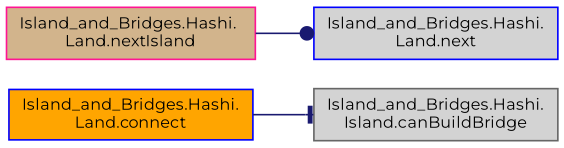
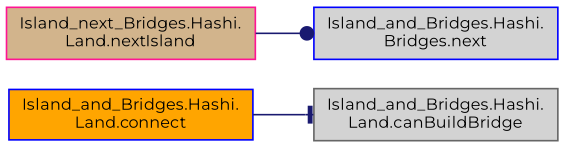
node "Island_and_Bridges.Hashi. Land.nextIsland": label "Island_and_Bridges.Hashi. Land.nextIsland" -> "Island_next_Bridges.Hashi. Land.nextIsland"
node "Island_and_Bridges.Hashi. Land.next": label "Island_and_Bridges.Hashi. Land.next" -> "Island_and_Bridges.Hashi. Bridges.next"
node "Island_and_Bridges.Hashi. Island.canBuildBridge": label "Island_and_Bridges.Hashi. Island.canBuildBridge" -> "Island_and_Bridges.Hashi. Land.canBuildBridge"
